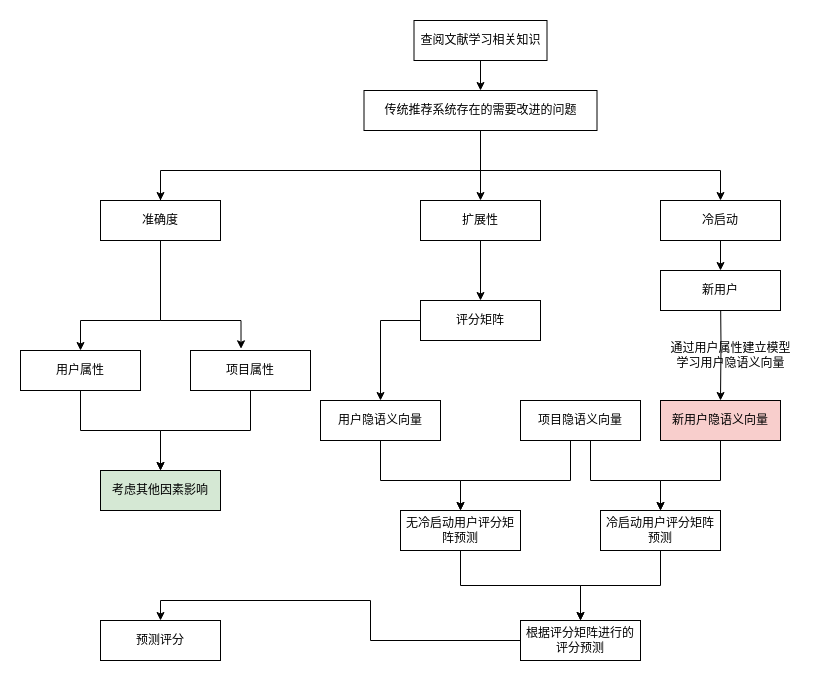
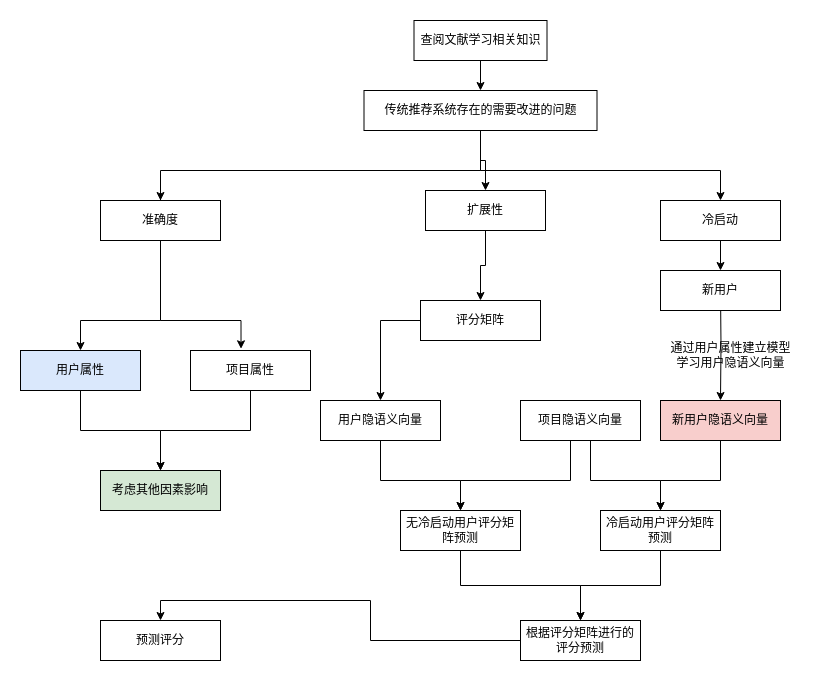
node "扩展性": moved (481, 221) -> (486, 211)
node "用户属性": fillcolor #ffffff -> #dae8fc
